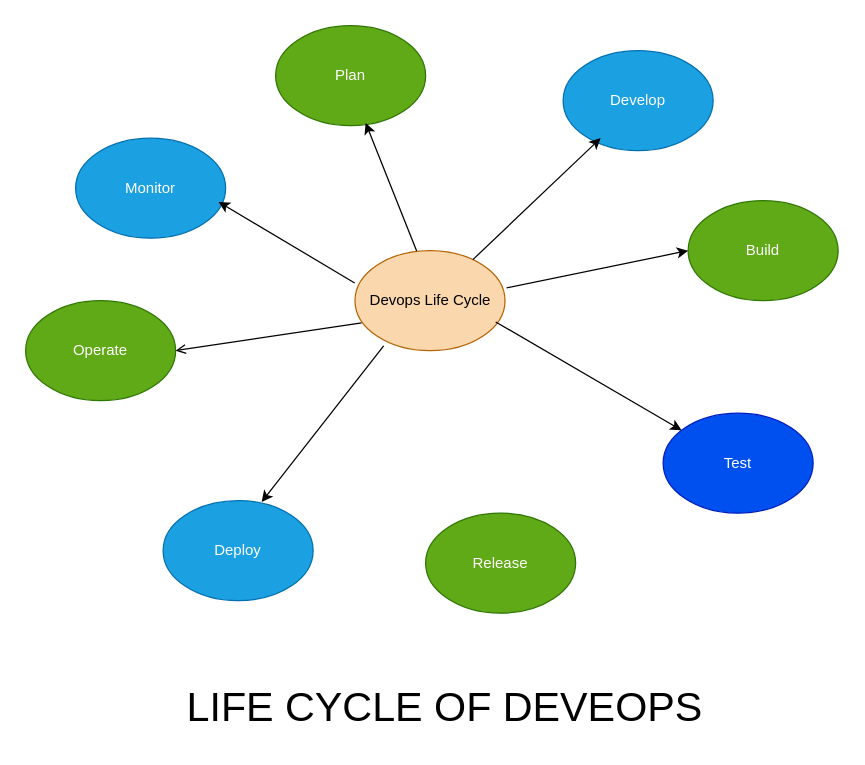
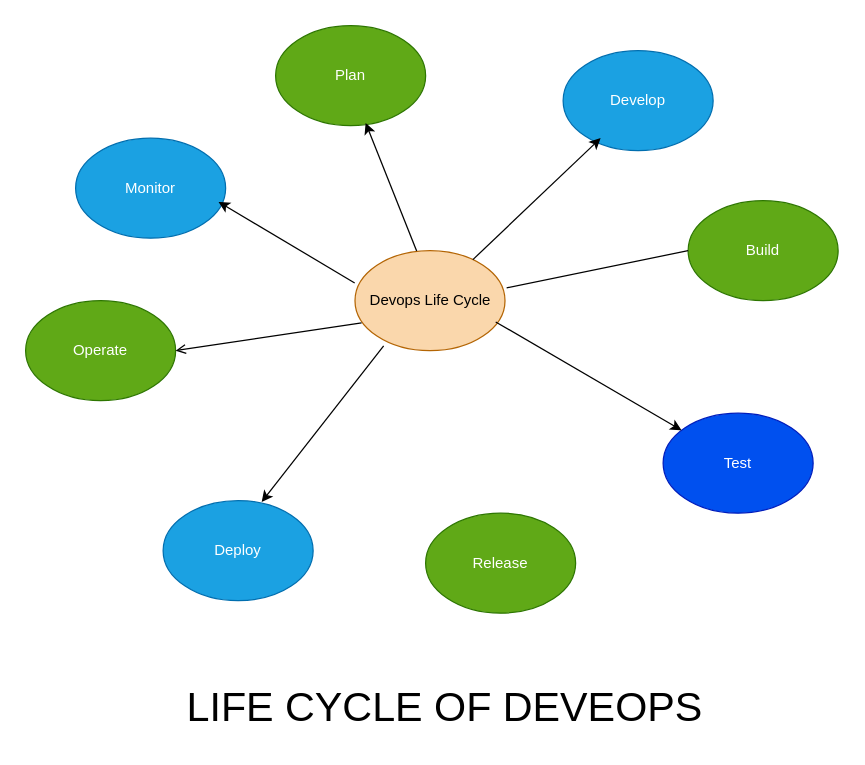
edge "Devops Life Cycle" -> "Build": arrowhead classic -> none
